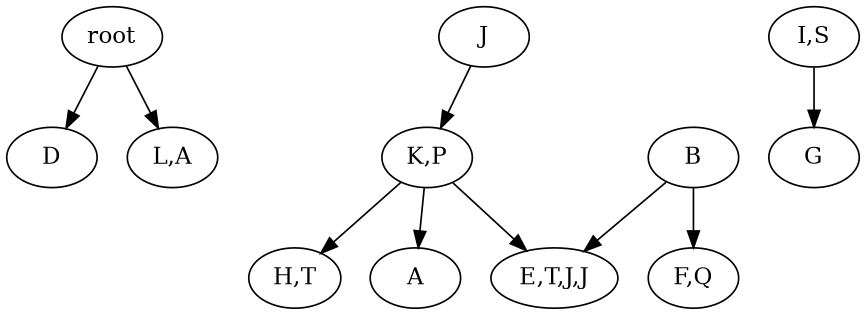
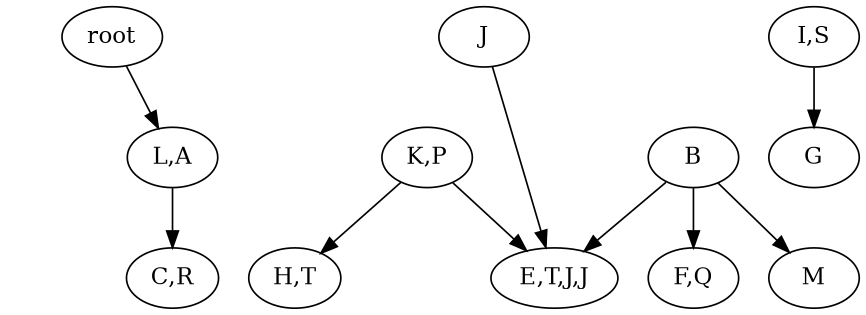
edge "J" -> "K,P": now "J" -> "E,T,J,J"
node "D": removed
node "C,R": added
node "A": removed
node "M": added
